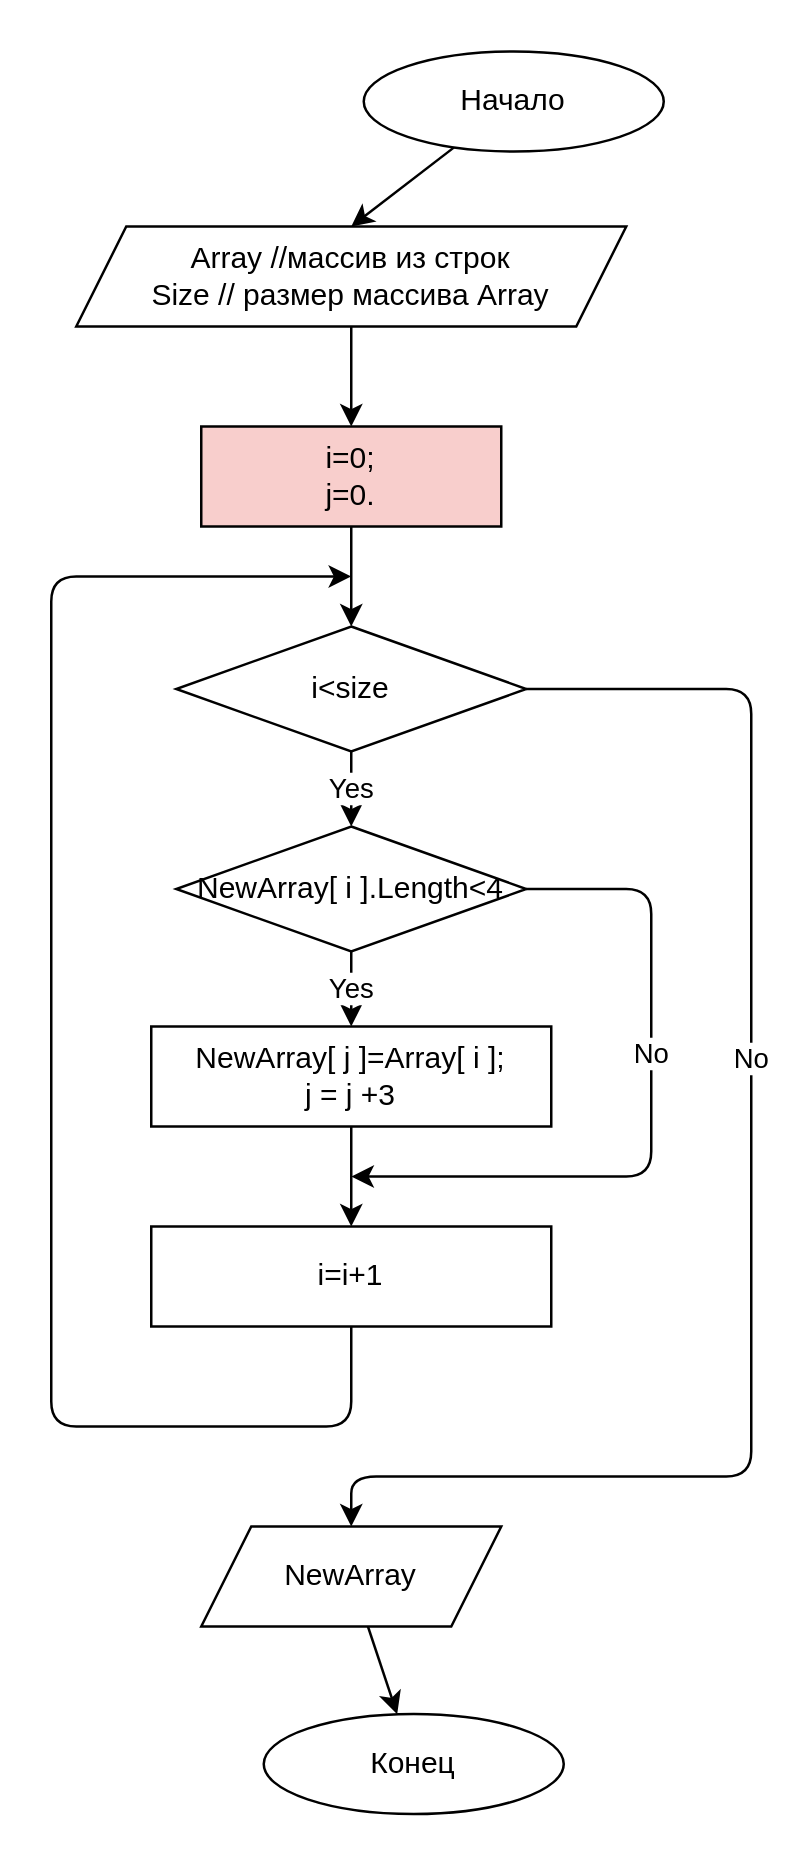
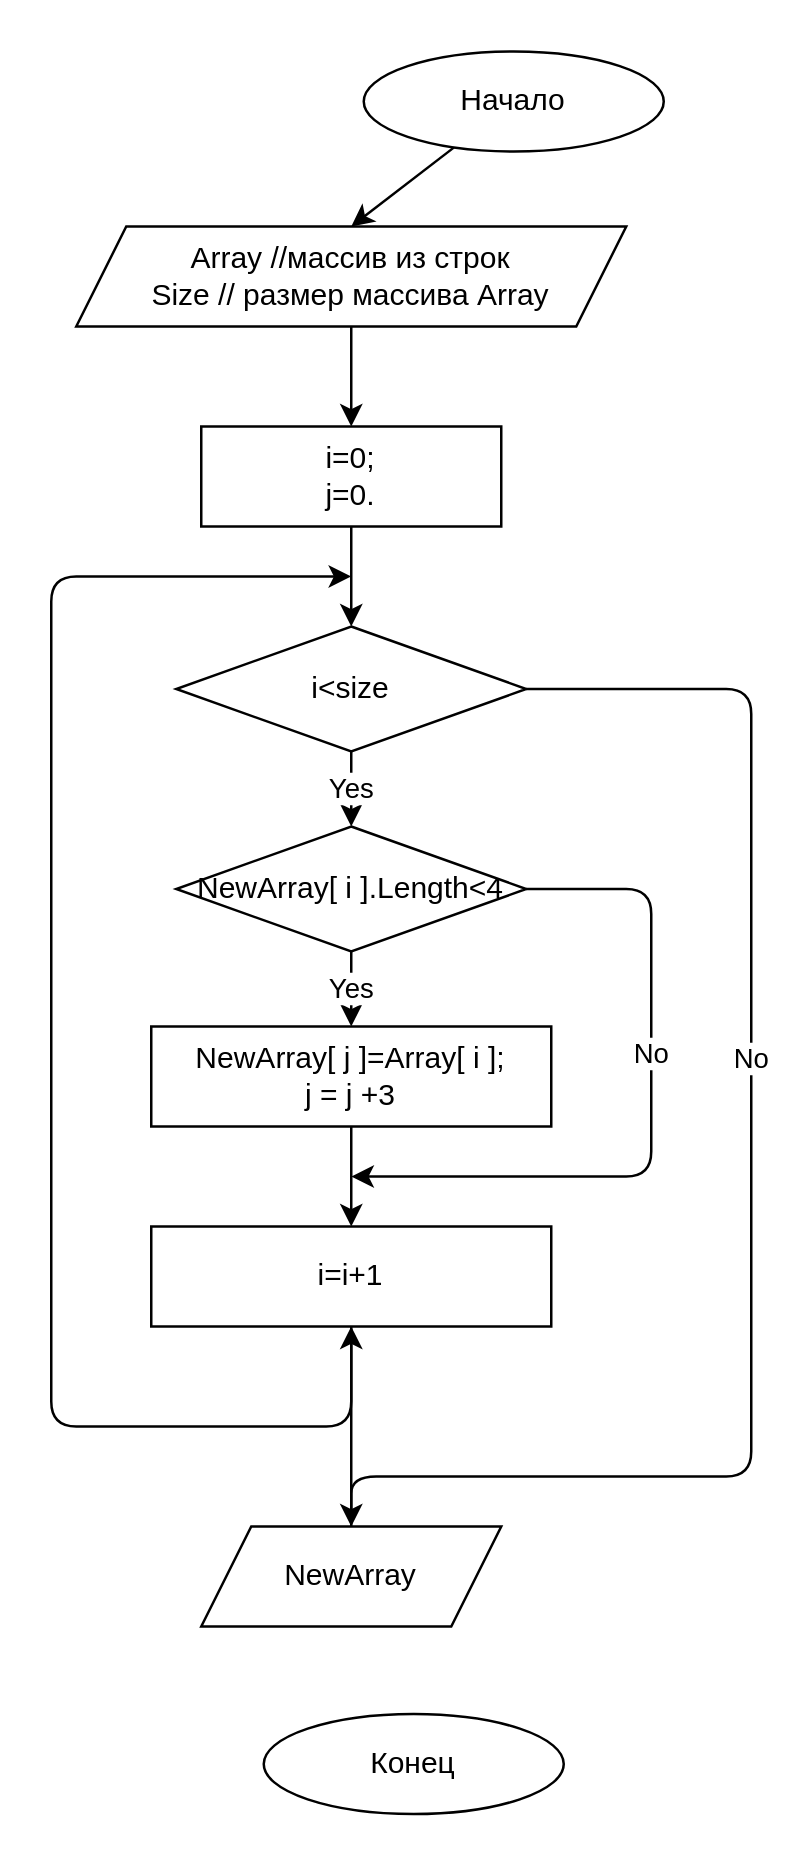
node "i=0; j=0.": fillcolor #f8cecc -> #ffffff
edge "NewArray" -> "Конец": now "NewArray" -> "i=i+1"
